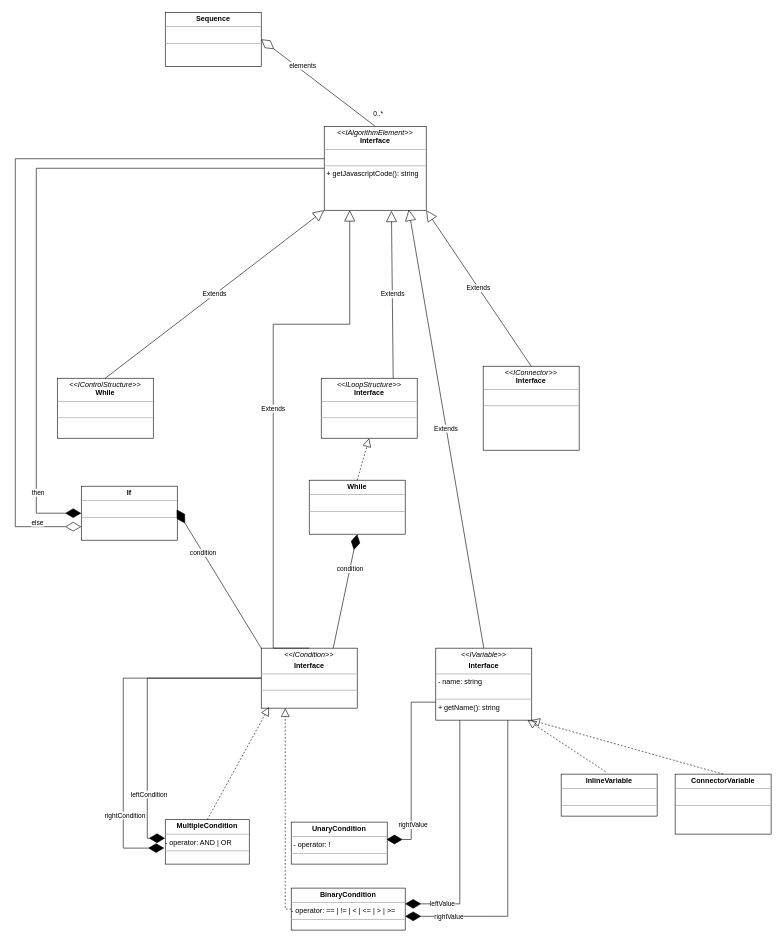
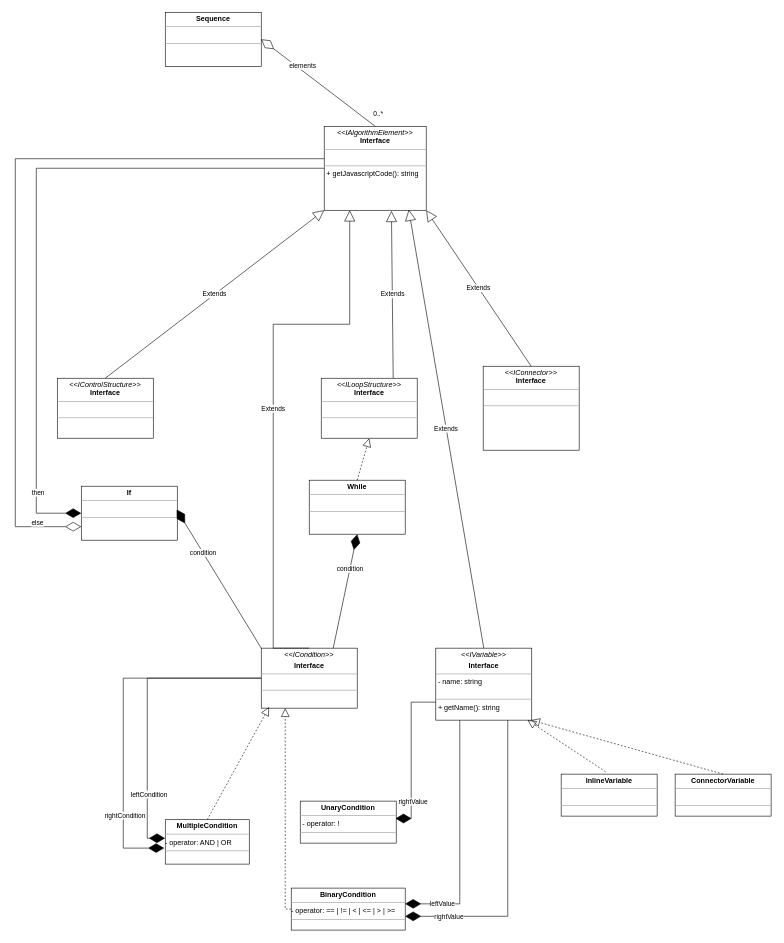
node "<<IControlStructure>> While": label "<<IControlStructure>> While" -> "<<IControlStructure>> Interface"
node "ConnectorVariable": size 96x60 -> 96x42
node "UnaryCondition - operator: !": moved (339, 843) -> (348, 822)
